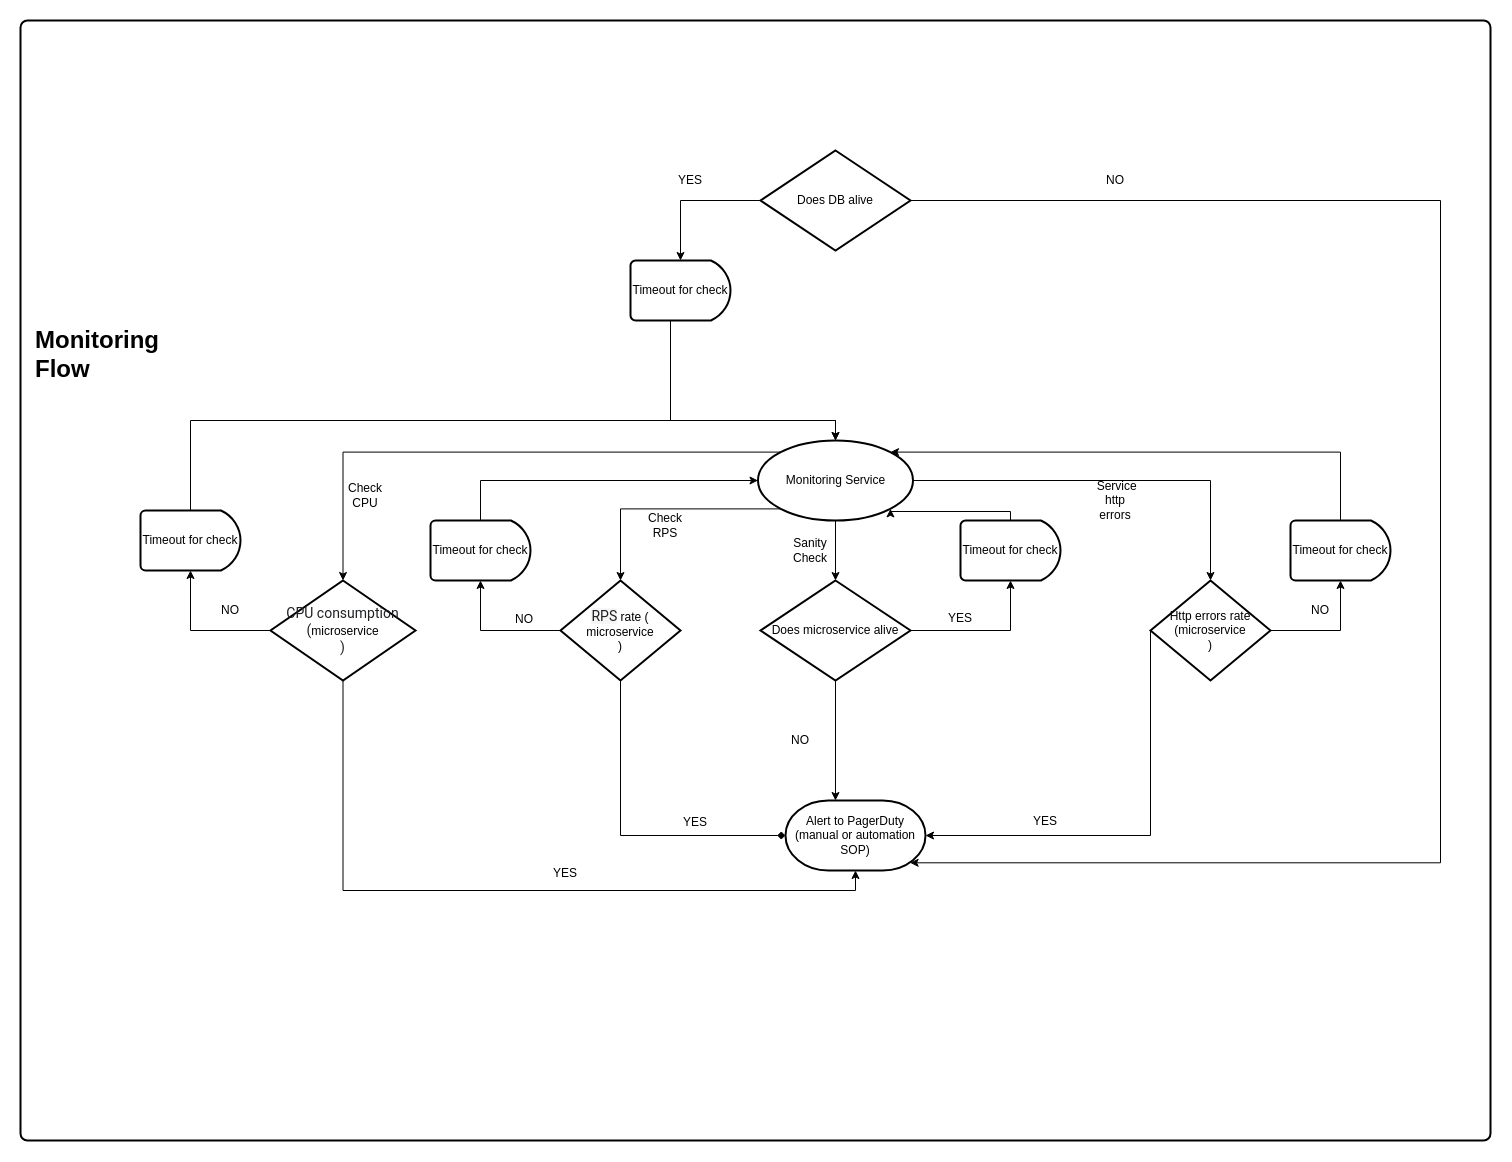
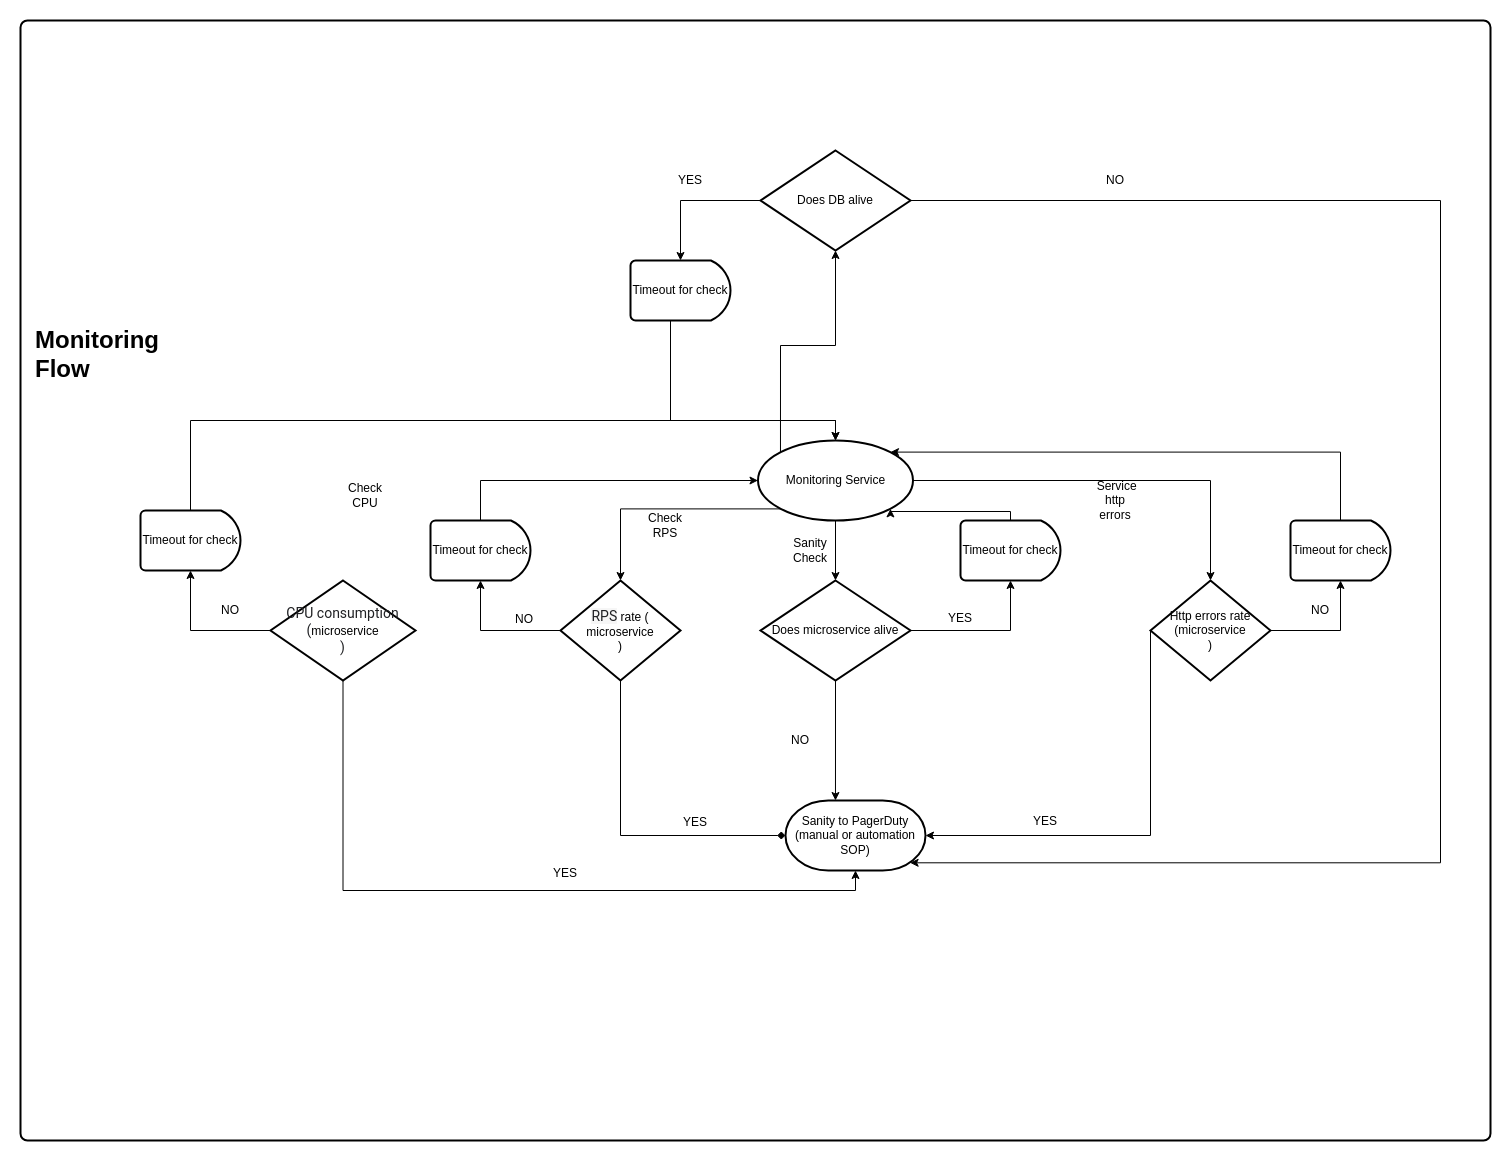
edge "Monitoring Service" -> "CPU consumption (microservice )": now "Monitoring Service" -> "Does DB alive"
node "Alert to PagerDuty (manual or automation SOP)": label "Alert to PagerDuty (manual or automation SOP)" -> "Sanity to PagerDuty (manual or automation SOP)"
